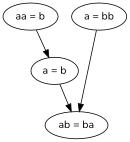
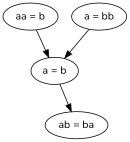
edge "a = bb" -> "ab = ba": now "a = bb" -> "a = b"
